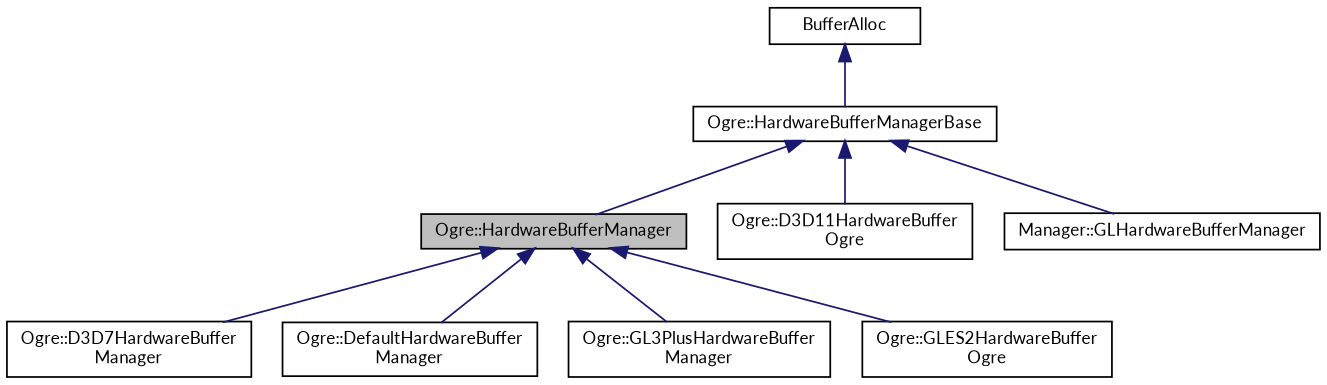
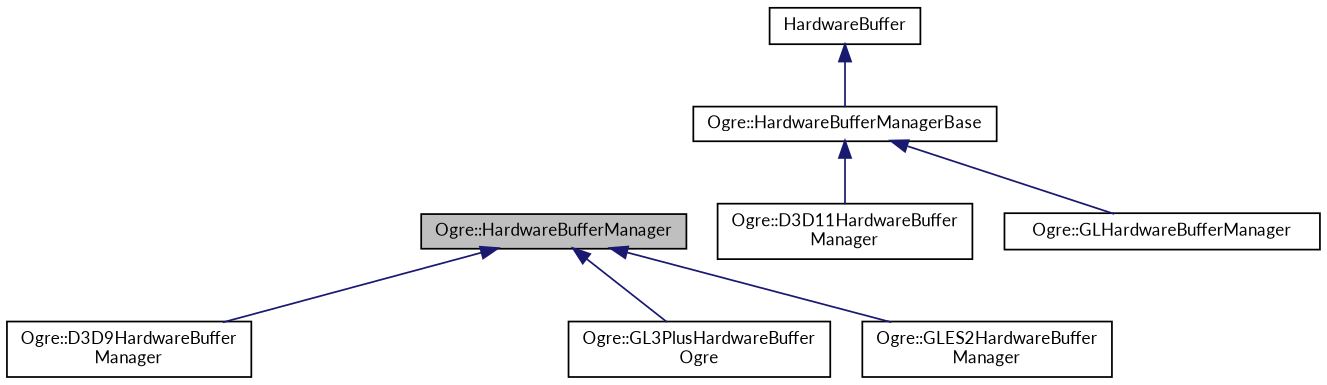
node "BufferAlloc": label "BufferAlloc" -> "HardwareBuffer"
edge "Ogre::HardwareBufferManager" -> "Ogre::HardwareBufferManagerBase": removed
node "Ogre::D3D11HardwareBuffer Ogre": label "Ogre::D3D11HardwareBuffer Ogre" -> "Ogre::D3D11HardwareBuffer Manager"
node "Manager::GLHardwareBufferManager": label "Manager::GLHardwareBufferManager" -> "Ogre::GLHardwareBufferManager"
node "Ogre::D3D7HardwareBuffer Manager": label "Ogre::D3D7HardwareBuffer Manager" -> "Ogre::D3D9HardwareBuffer Manager"
node "Ogre::DefaultHardwareBuffer Manager": removed
node "Ogre::GL3PlusHardwareBuffer Manager": label "Ogre::GL3PlusHardwareBuffer Manager" -> "Ogre::GL3PlusHardwareBuffer Ogre"
node "Ogre::GLES2HardwareBuffer Ogre": label "Ogre::GLES2HardwareBuffer Ogre" -> "Ogre::GLES2HardwareBuffer Manager"
